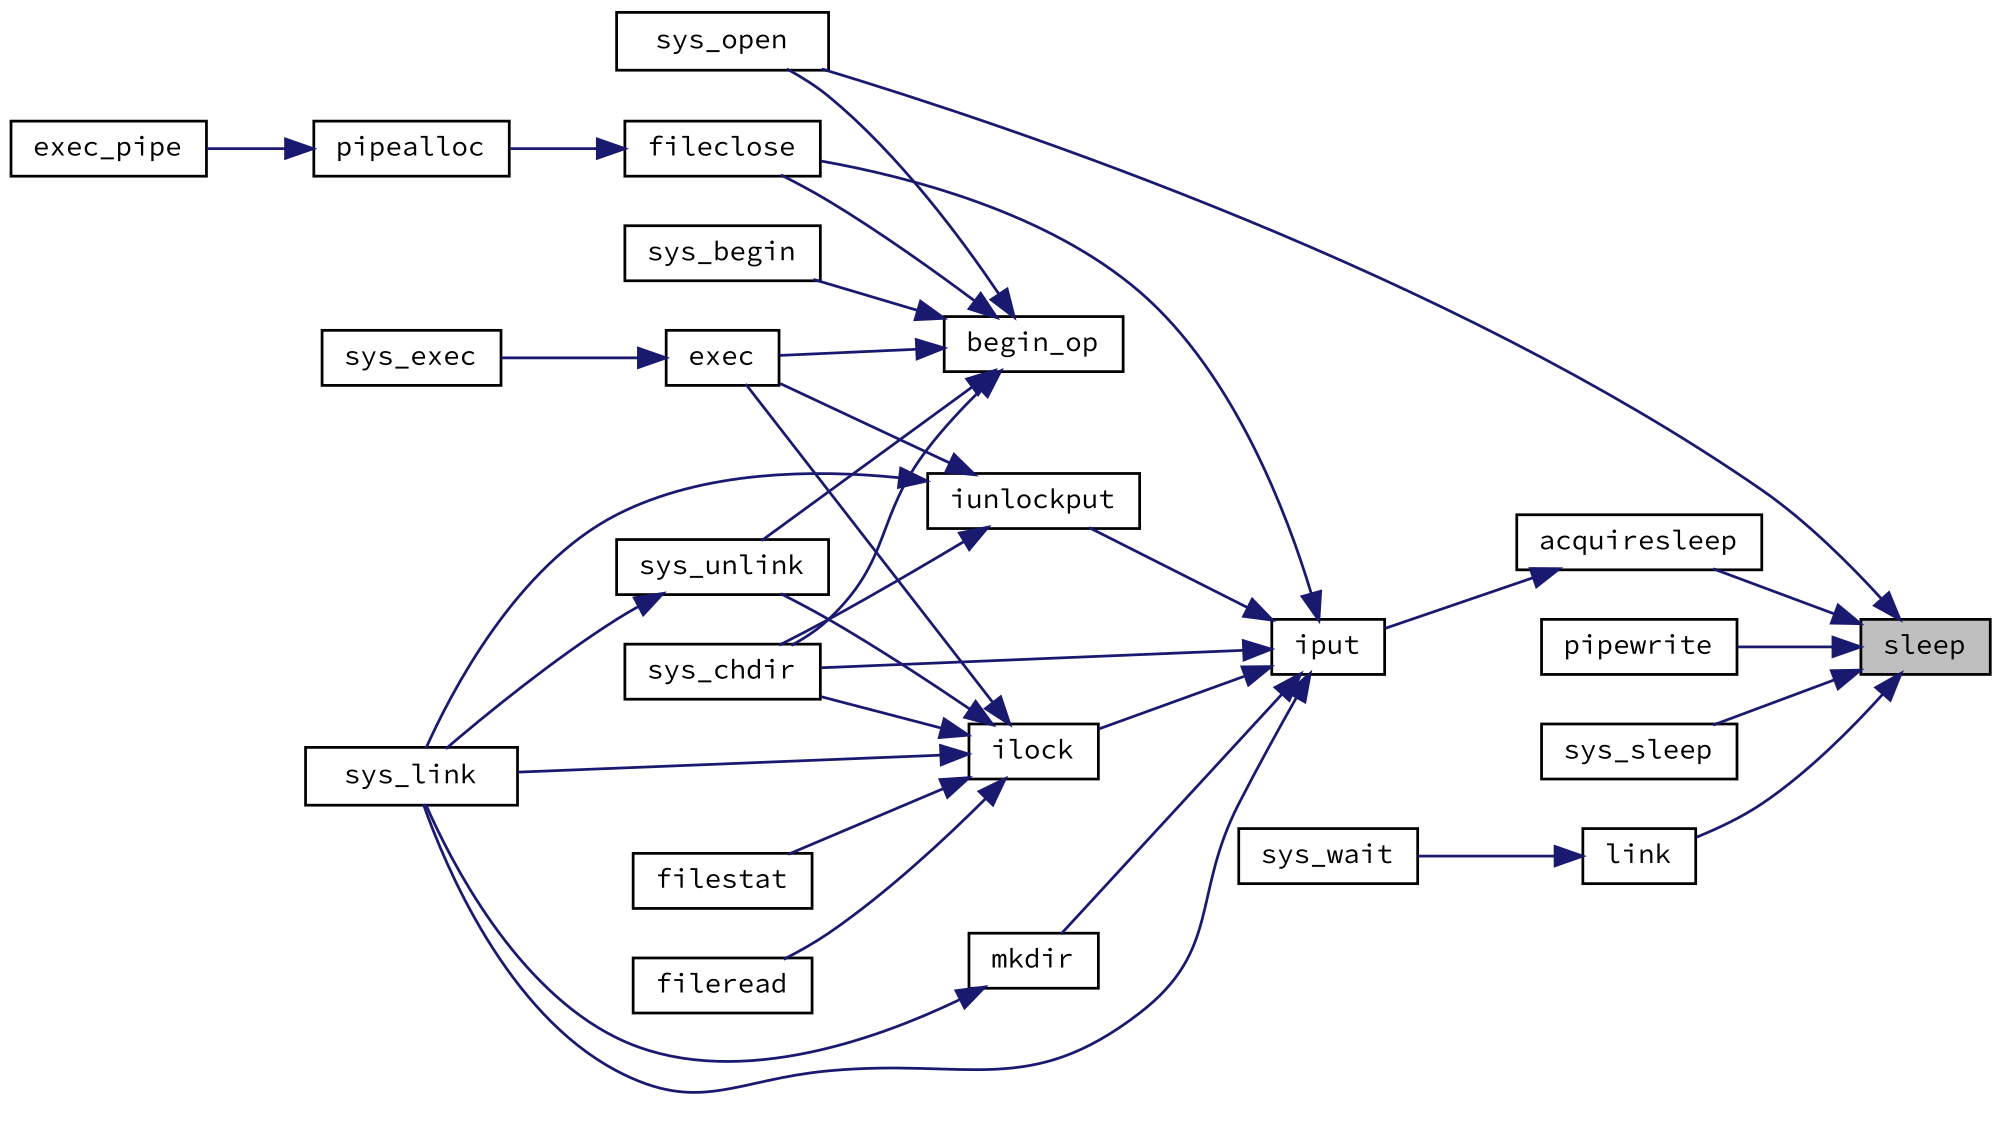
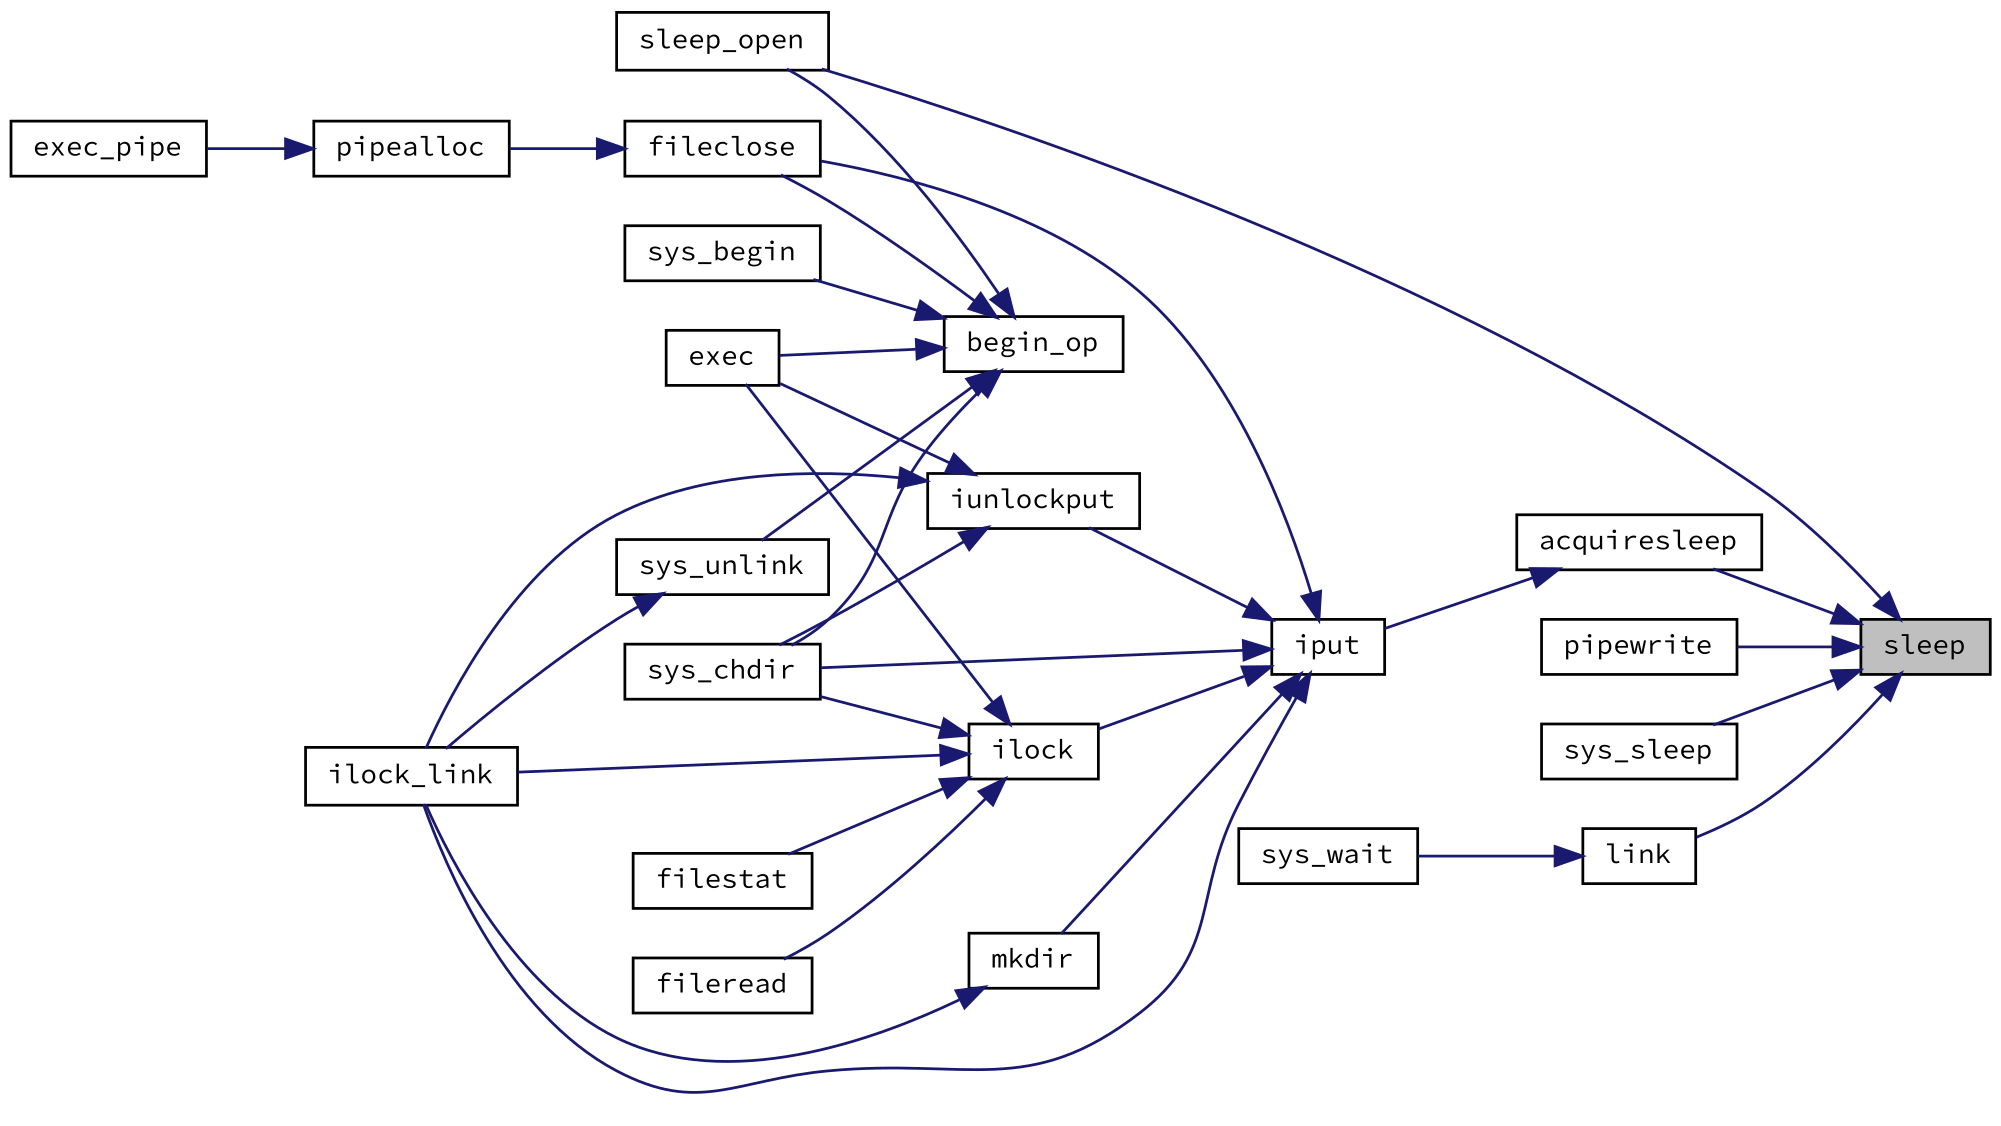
node "sys_open": label "sys_open" -> "sleep_open"
node "sys_exec": removed
edge "sys_unlink" -> "ilock": removed
node "sys_link": label "sys_link" -> "ilock_link"
